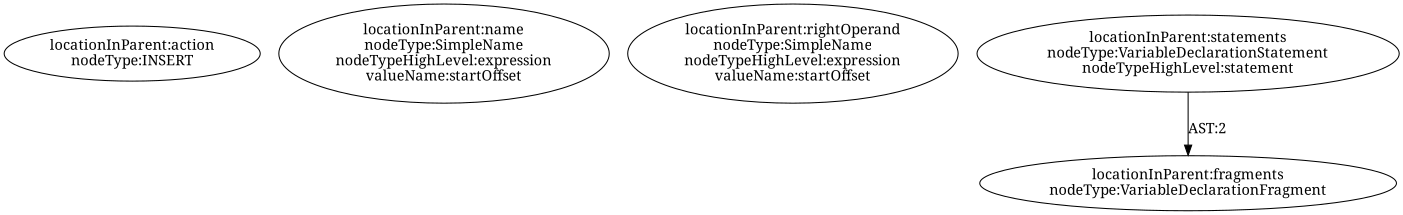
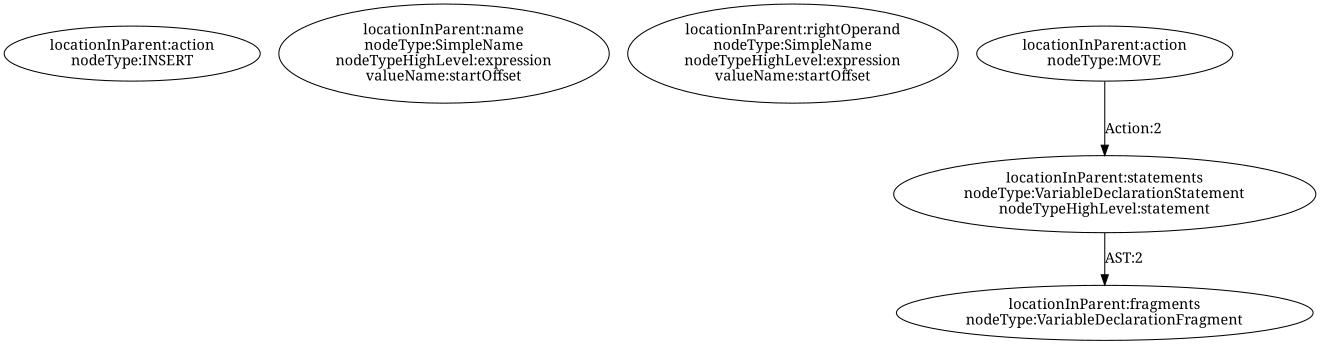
node "locationInParent:action nodeType:MOVE": added
